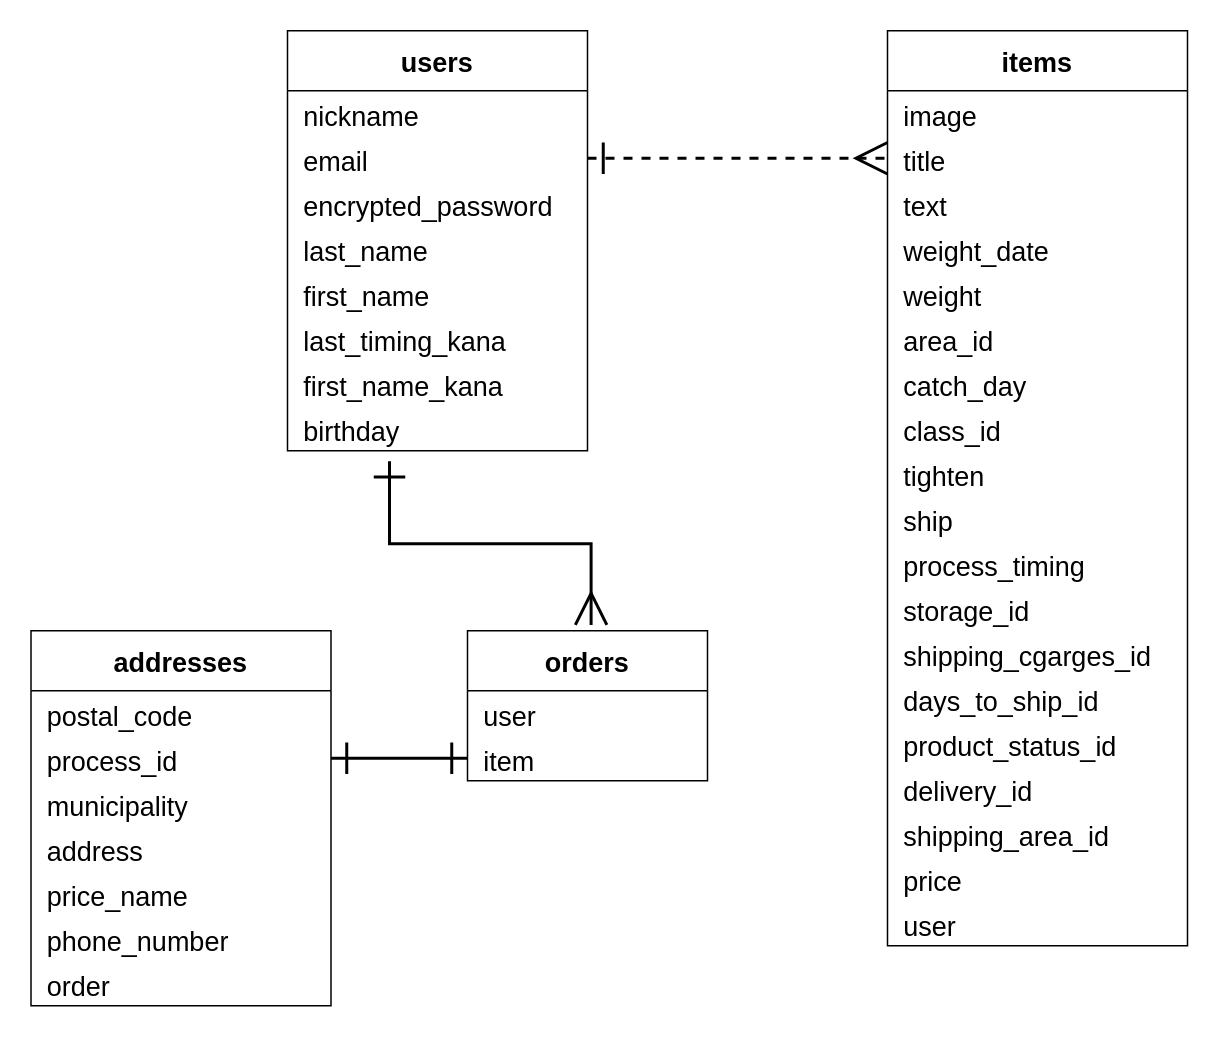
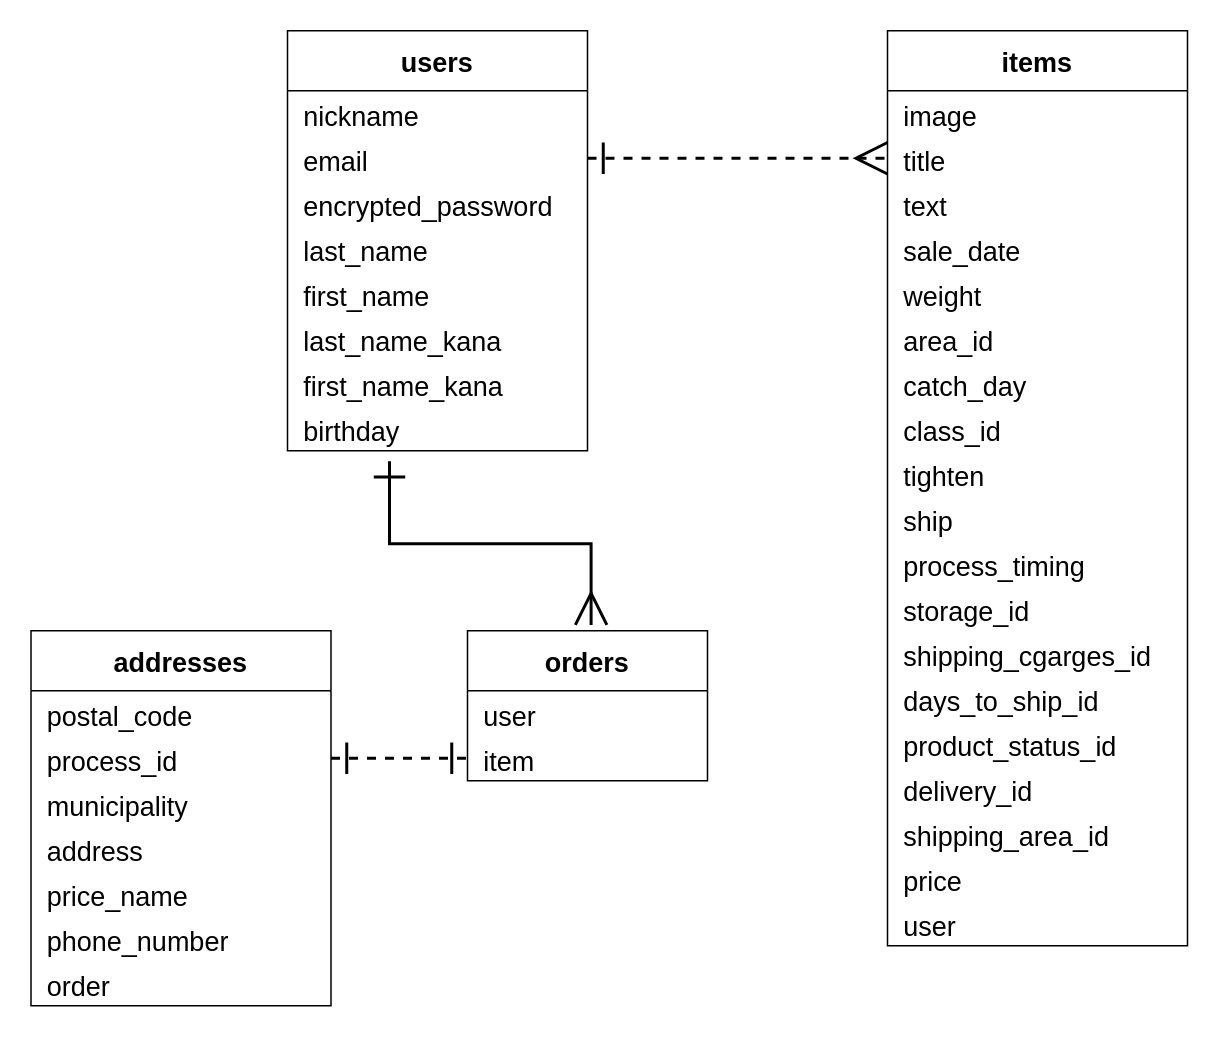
node "weight_date": label "weight_date" -> "sale_date"
node "last_timing_kana": label "last_timing_kana" -> "last_name_kana"
edge "process_id" -- "item": style solid -> dashed
